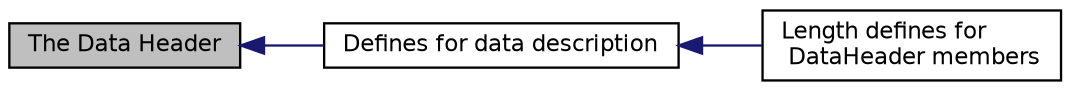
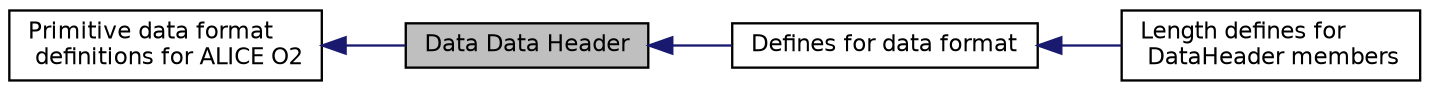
node "The Data Header": label "The Data Header" -> "Data Data Header"
node "Primitive data format definitions for ALICE O2": added
node "Defines for data description": label "Defines for data description" -> "Defines for data format"
